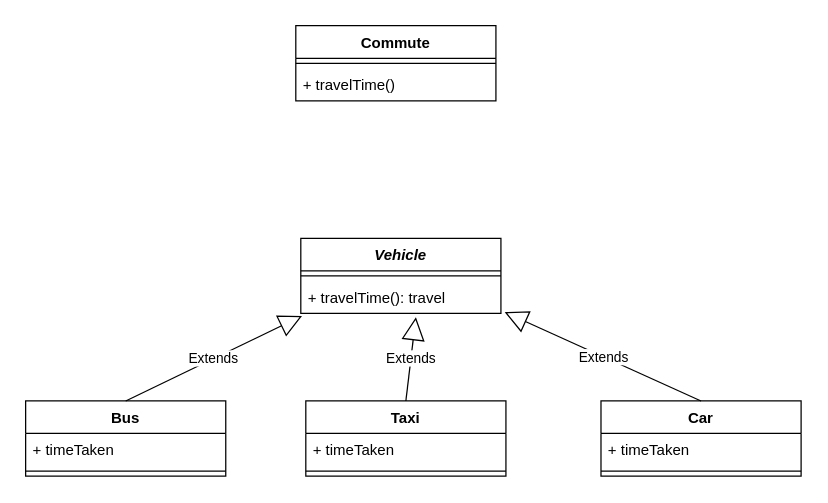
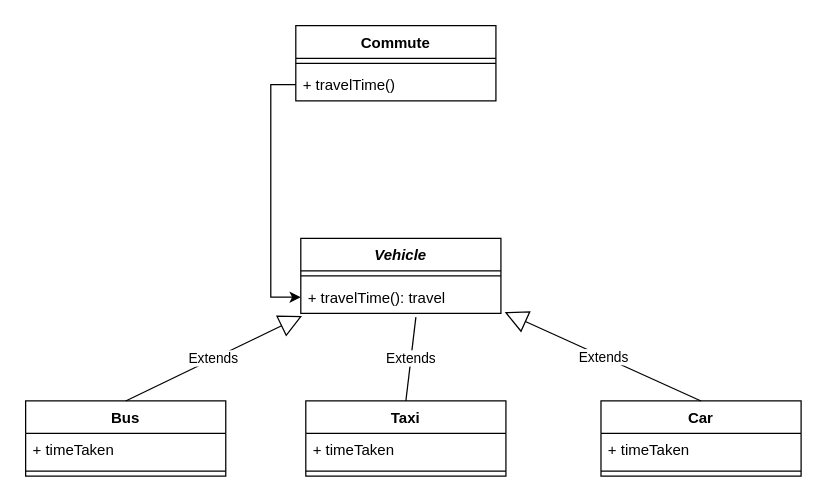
edge "+ travelTime()" -> "+ travelTime(): travel": added
edge "Taxi" -> "+ travelTime(): travel": arrowhead block -> none
